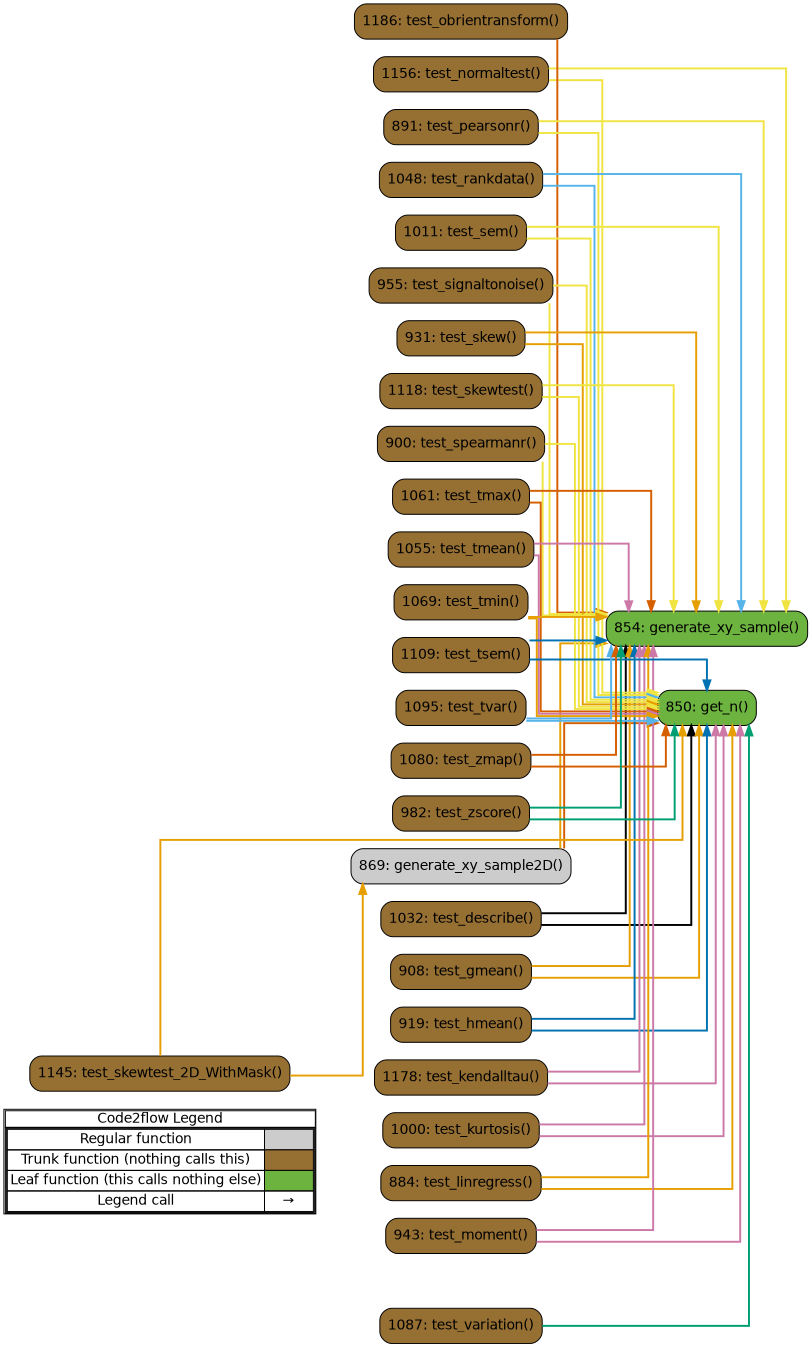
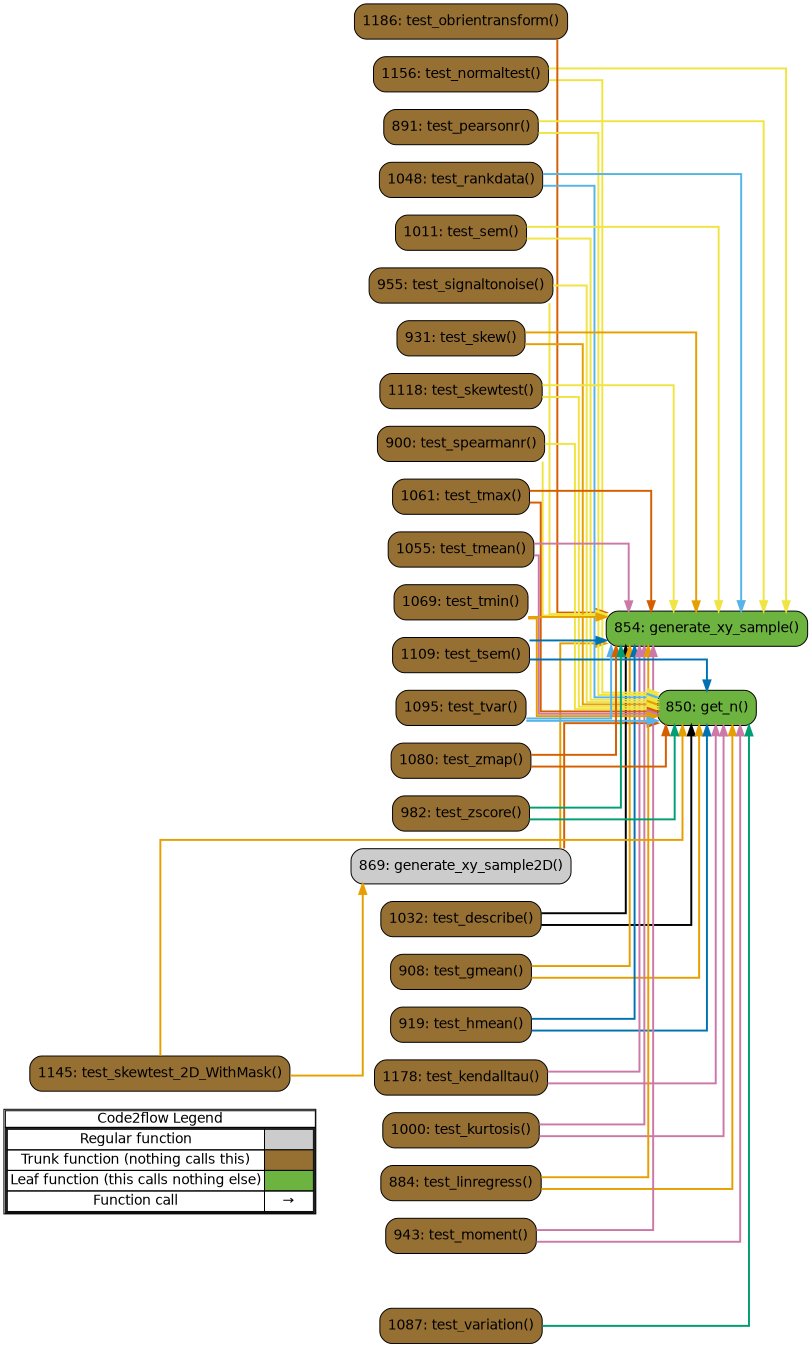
node "Code2flow Legend": text "Legend call" -> "Function call"
